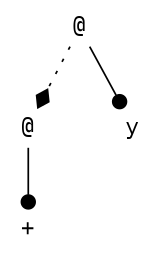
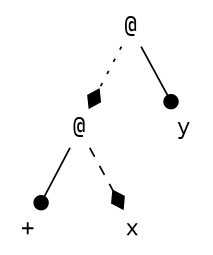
node "x": added
